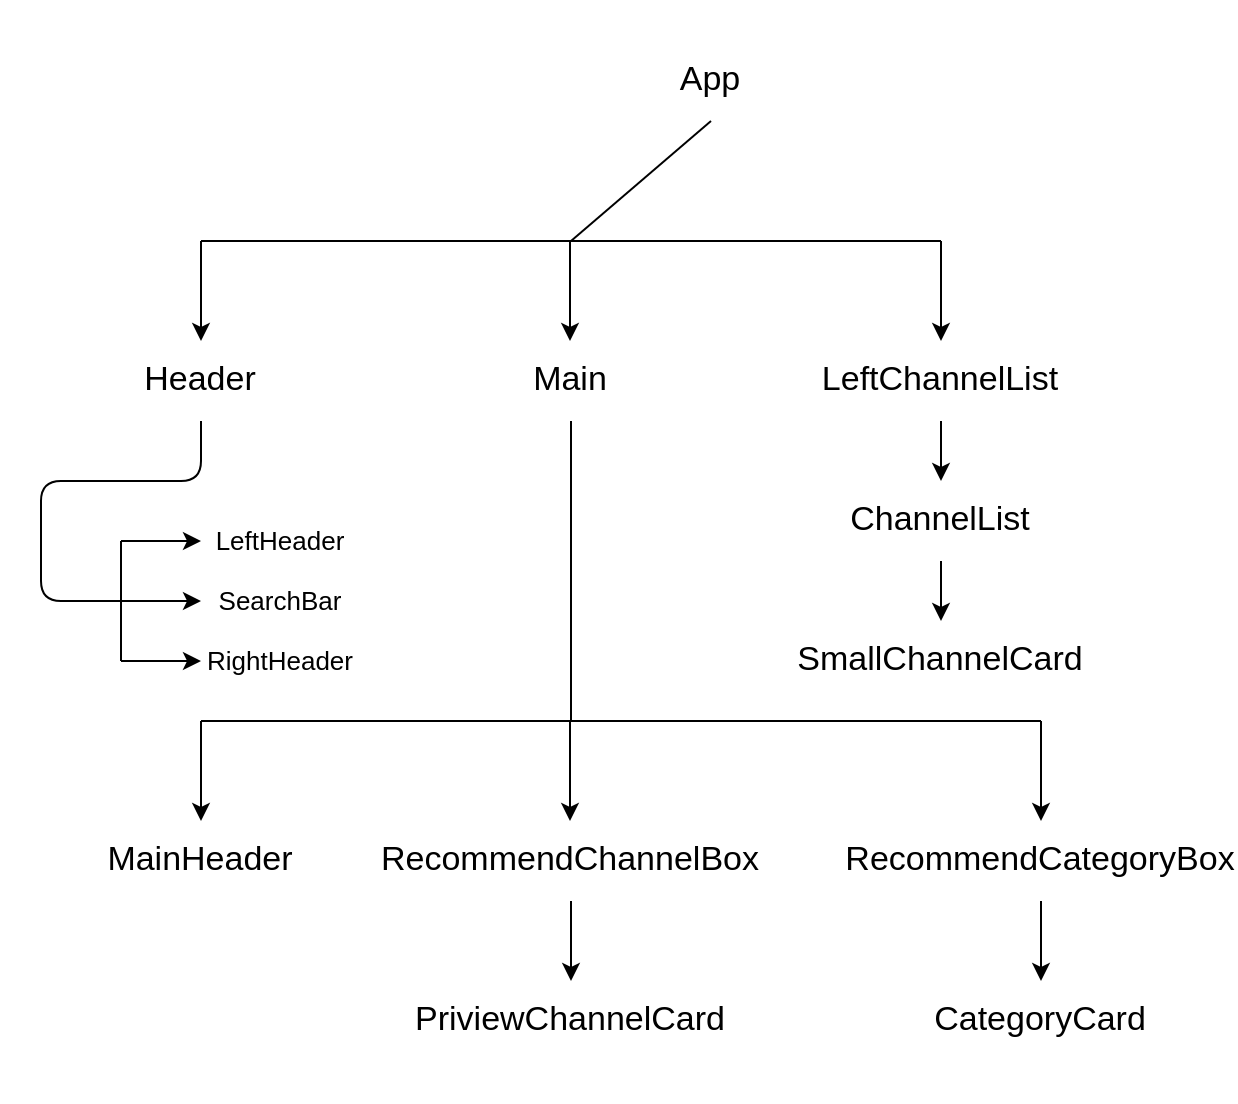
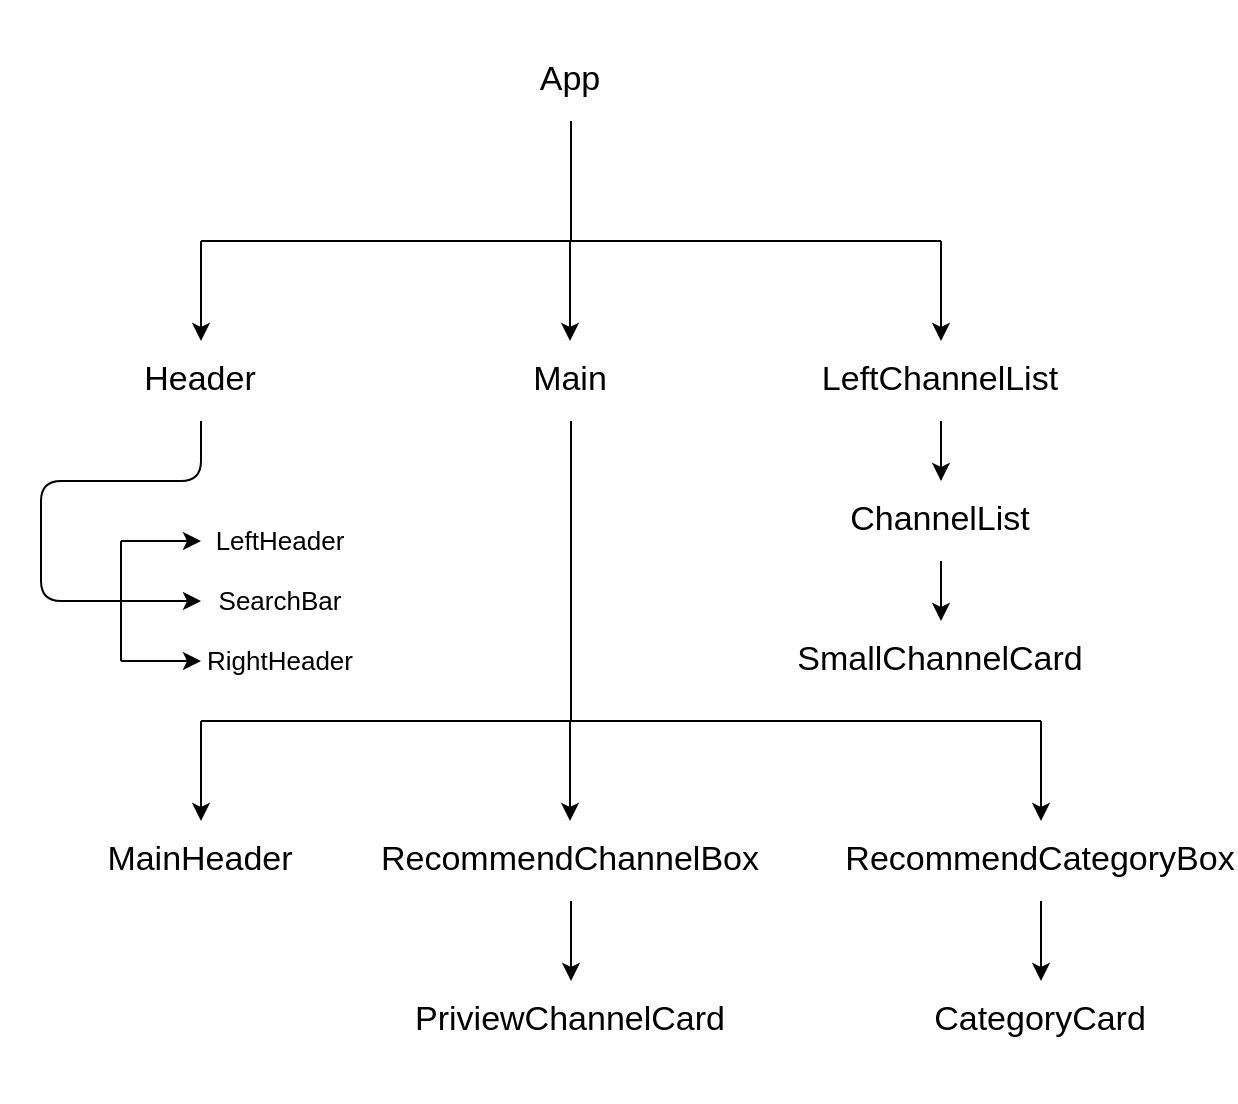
node "App": moved (711, 81) -> (571, 81)
